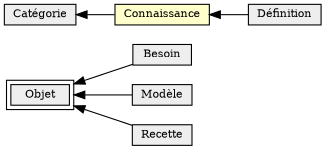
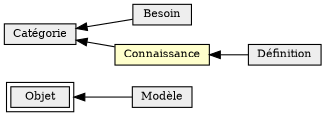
edge "Besoin" -> "Objet": now "Besoin" -> "Catégorie"
node "Recette": removed
